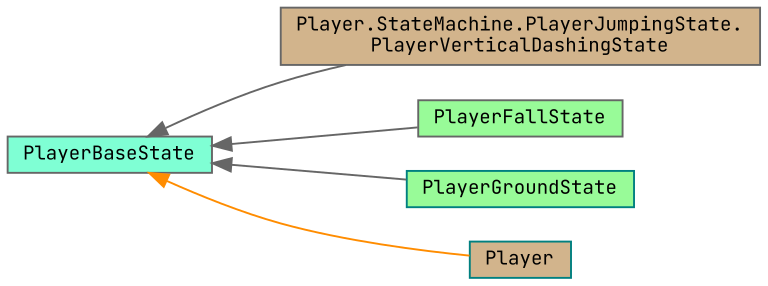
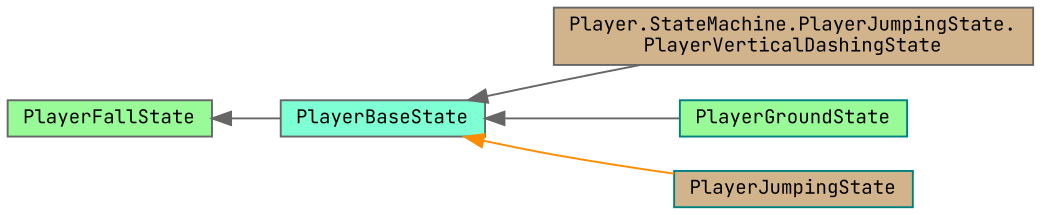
edge "PlayerFallState" -> "PlayerBaseState": reversed
node "Player": label "Player" -> "PlayerJumpingState"
